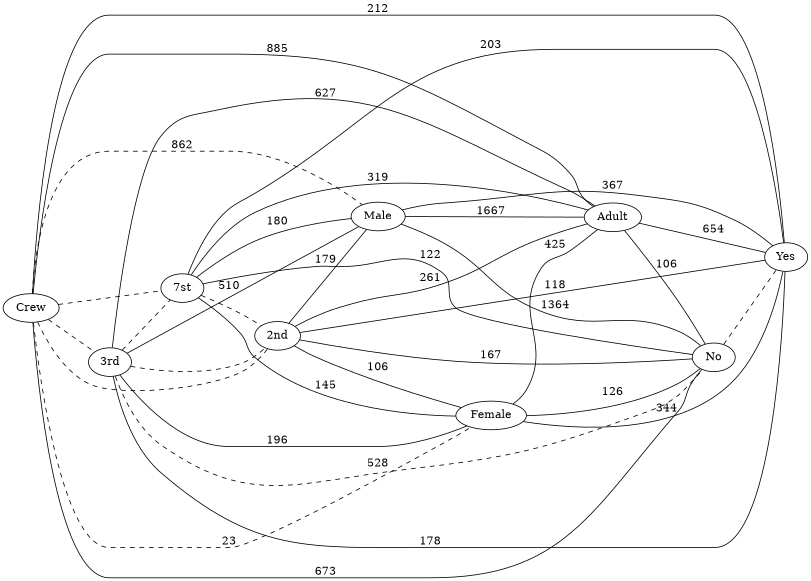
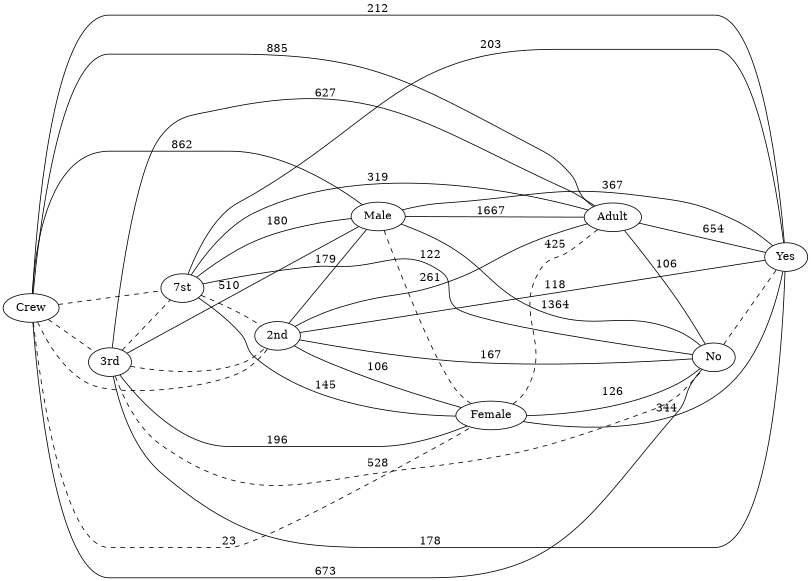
edge "Male" -- "Crew": style dashed -> solid
edge "Adult" -- "Female": style solid -> dashed
edge "Male" -- "Female": added
